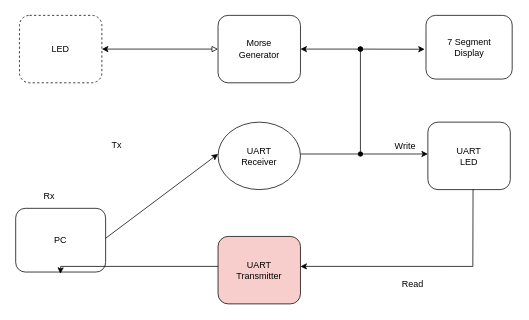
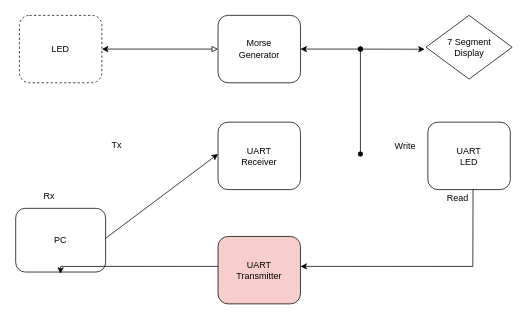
node "7 Segment Display": shape rounded rectangle -> diamond
edge "UART Receiver" -> "UART LED": removed
node "UART Receiver": shape ellipse -> rounded rectangle
node "Read": moved (413, 284) -> (458, 198)
